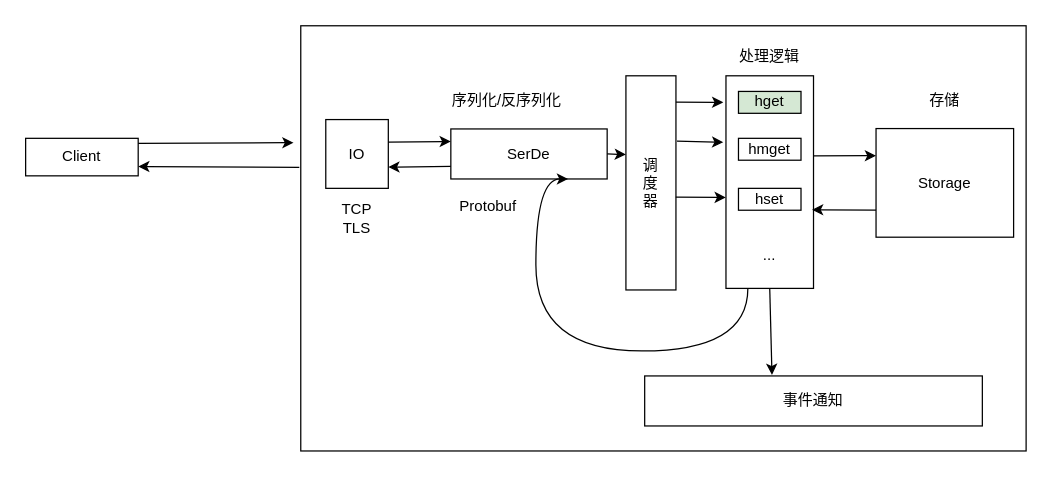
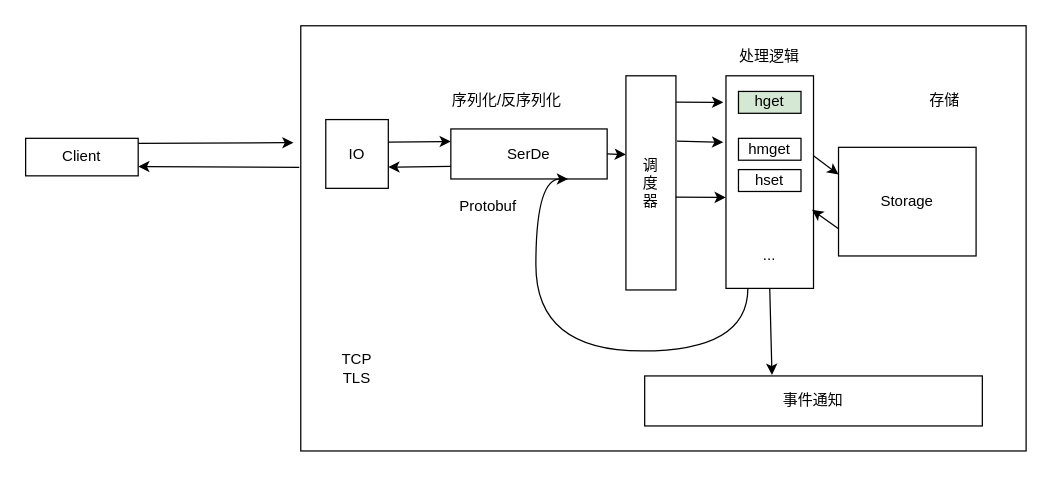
node "Storage": moved (944, 183) -> (907, 201)
node "hset": moved (769, 199) -> (769, 180)
node "TCP TLS": moved (357, 218) -> (357, 368)
